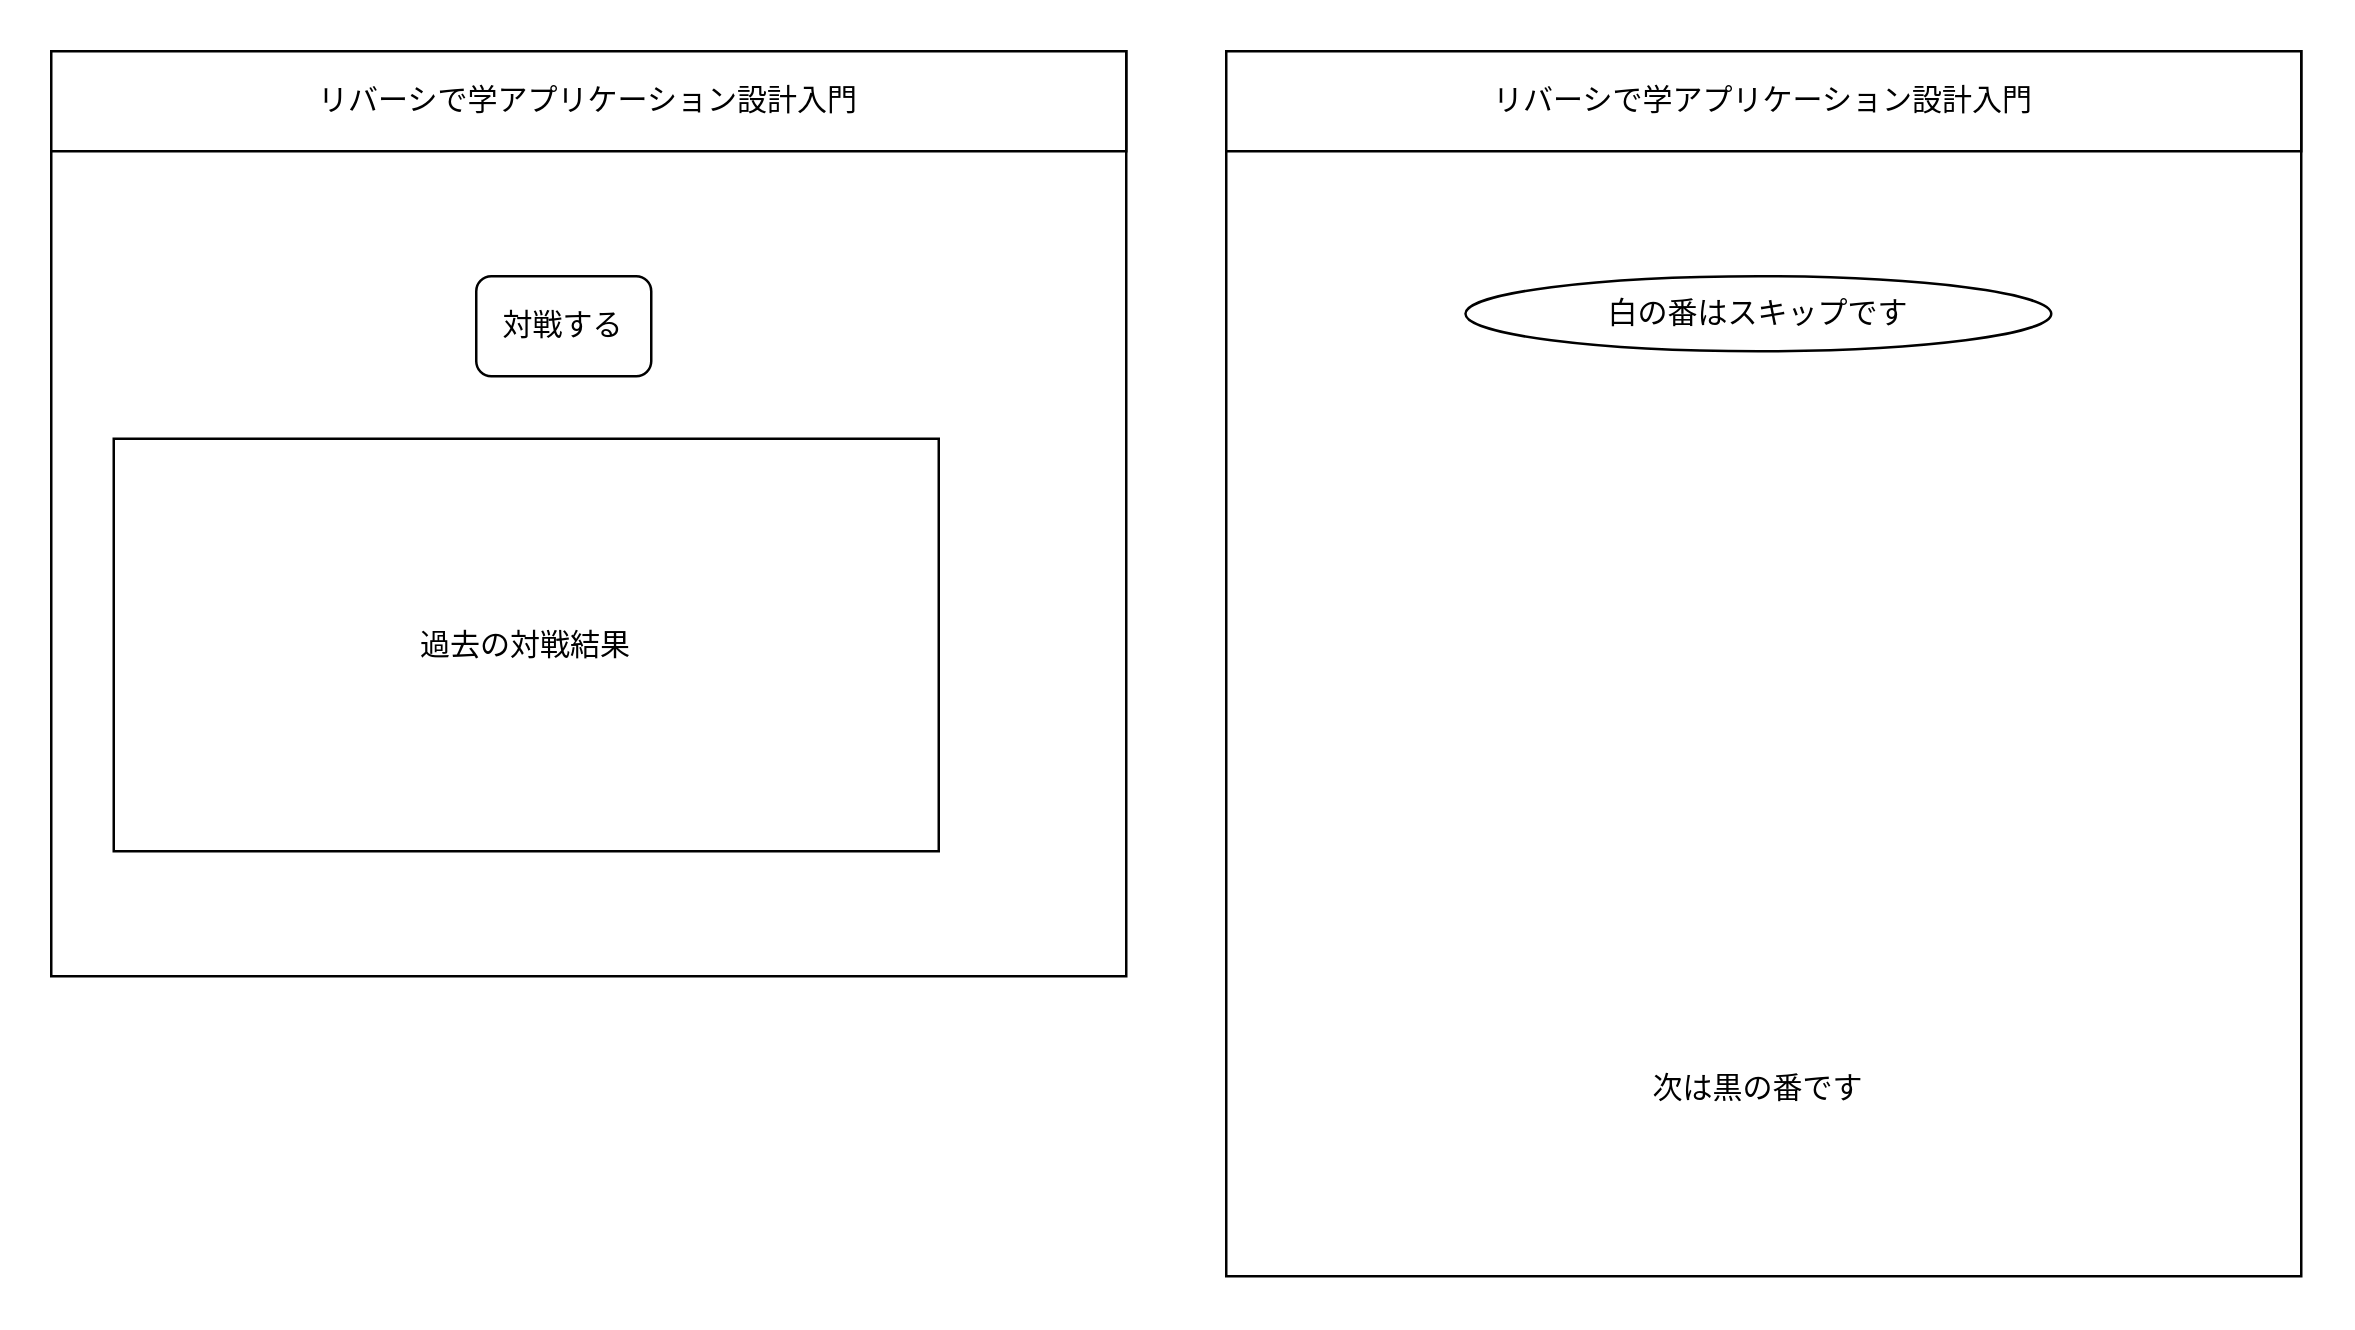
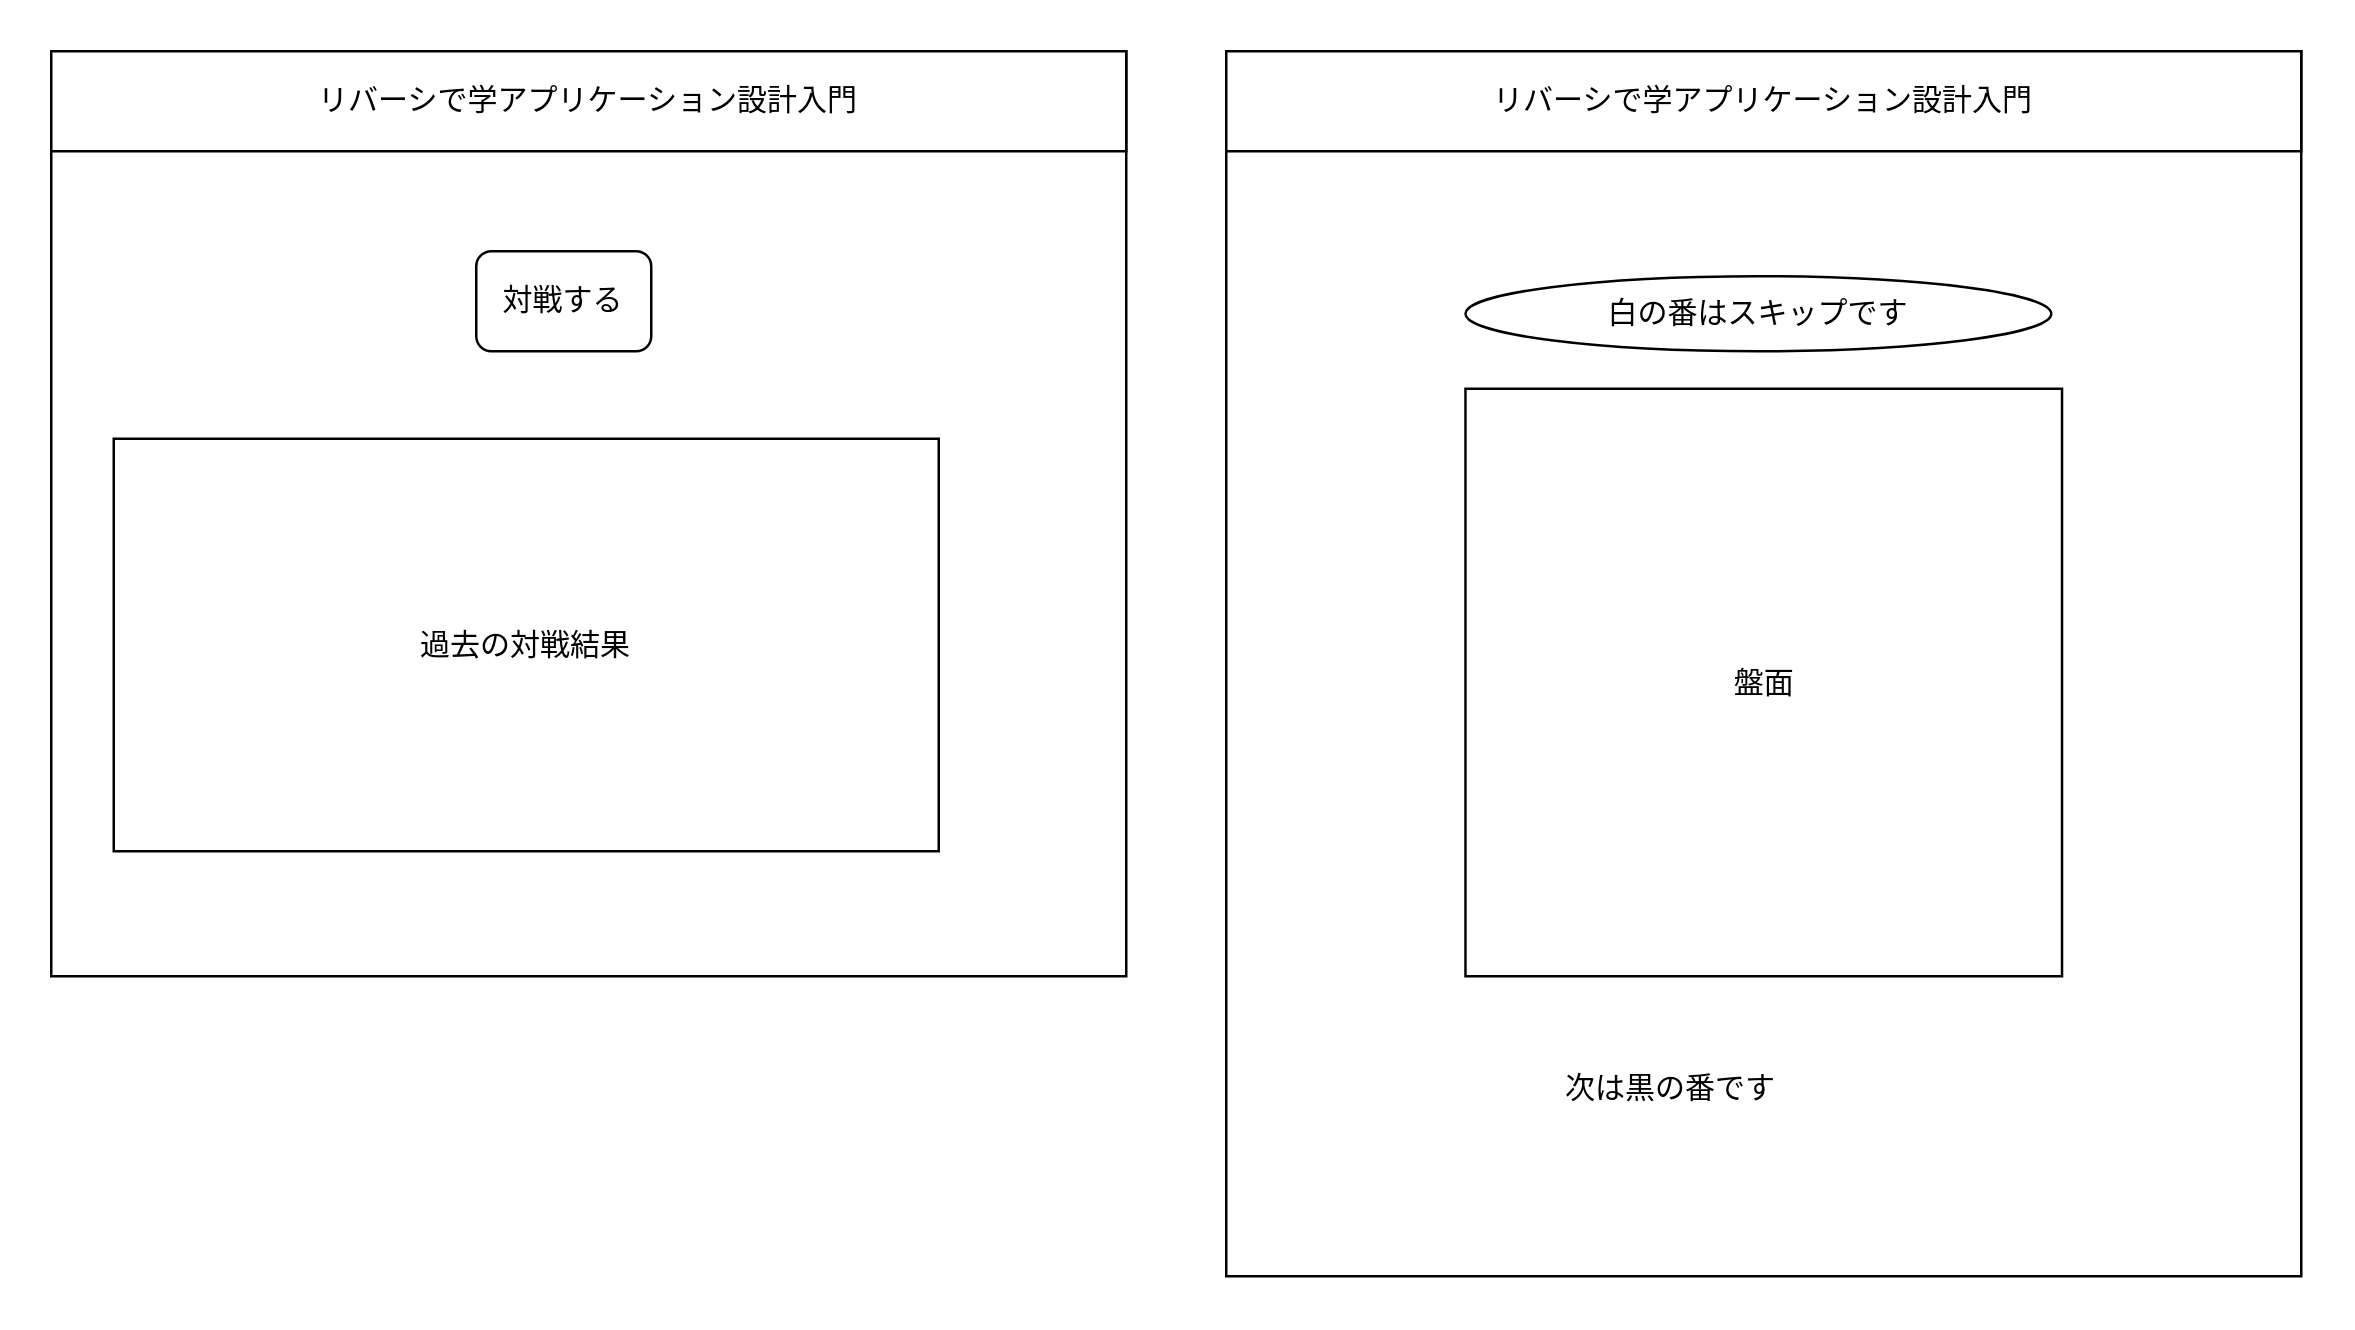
node "対戦する": moved (564, 326) -> (564, 301)
node "盤面": added
node "次は黒の番です": moved (1758, 1089) -> (1671, 1089)
